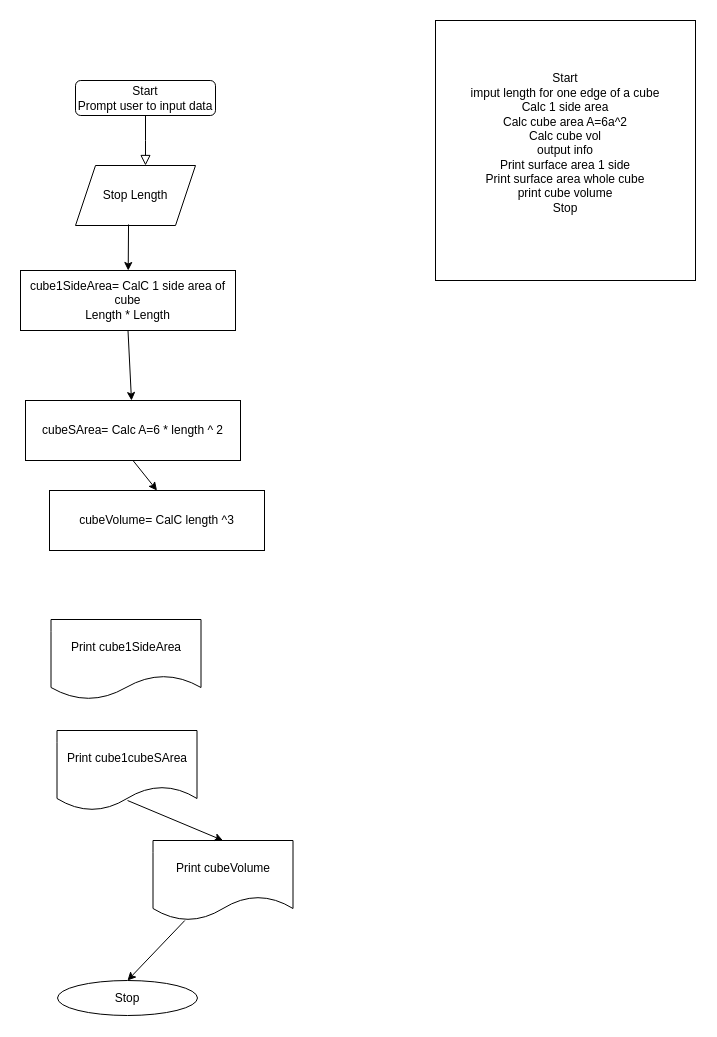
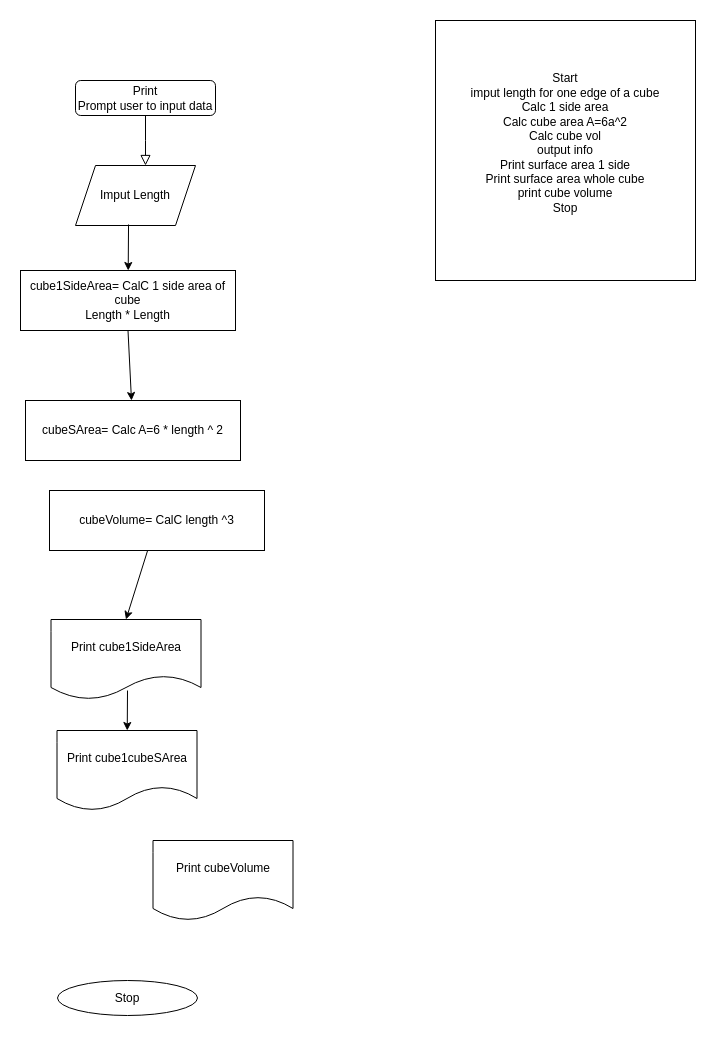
node "Start Prompt user to input data": label "Start Prompt user to input data" -> "Print Prompt user to input data"
node "Stop Length": label "Stop Length" -> "Imput Length"
edge "cubeSArea= Calc A=6 * length ^ 2" -> "cubeVolume= CalC length ^3": removed
edge "cubeVolume= CalC length ^3" -> "Print cube1SideArea": added
edge "Print cube1SideArea" -> "Print cube1cubeSArea": added
edge "Print cube1cubeSArea" -> "Print cubeVolume": removed
edge "Print cubeVolume" -> "Stop": removed
